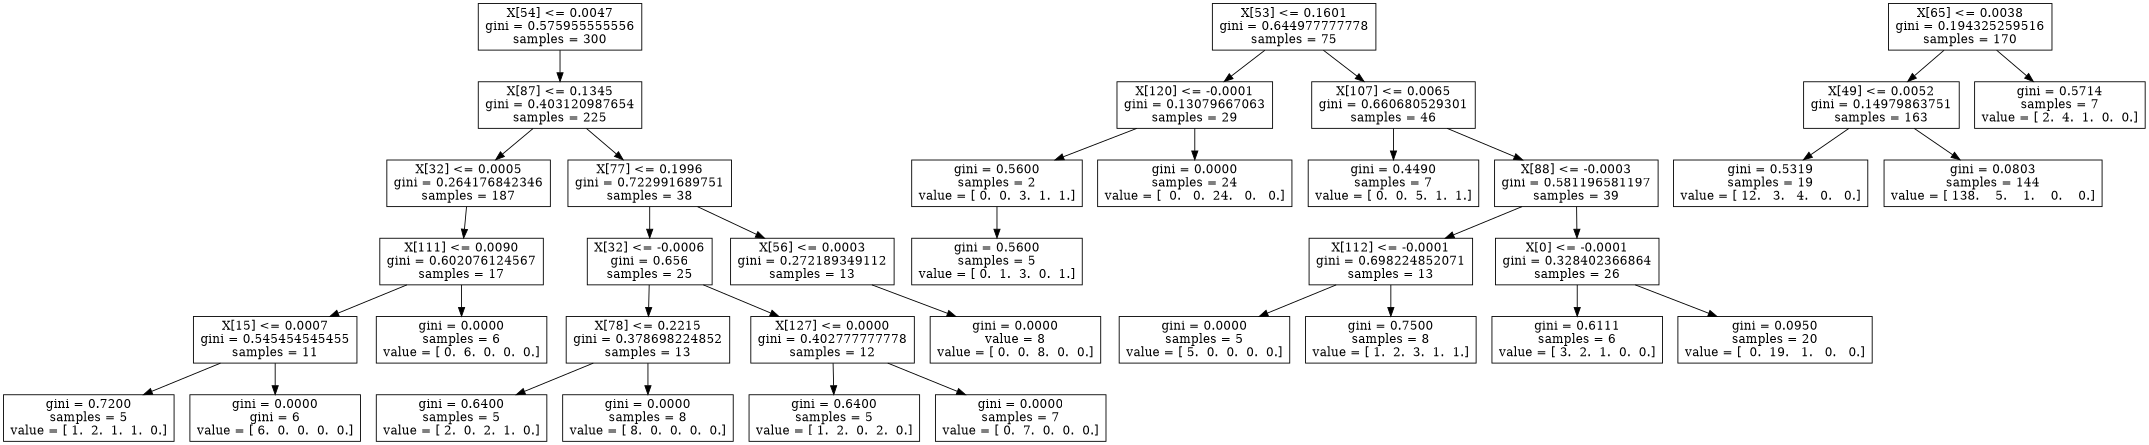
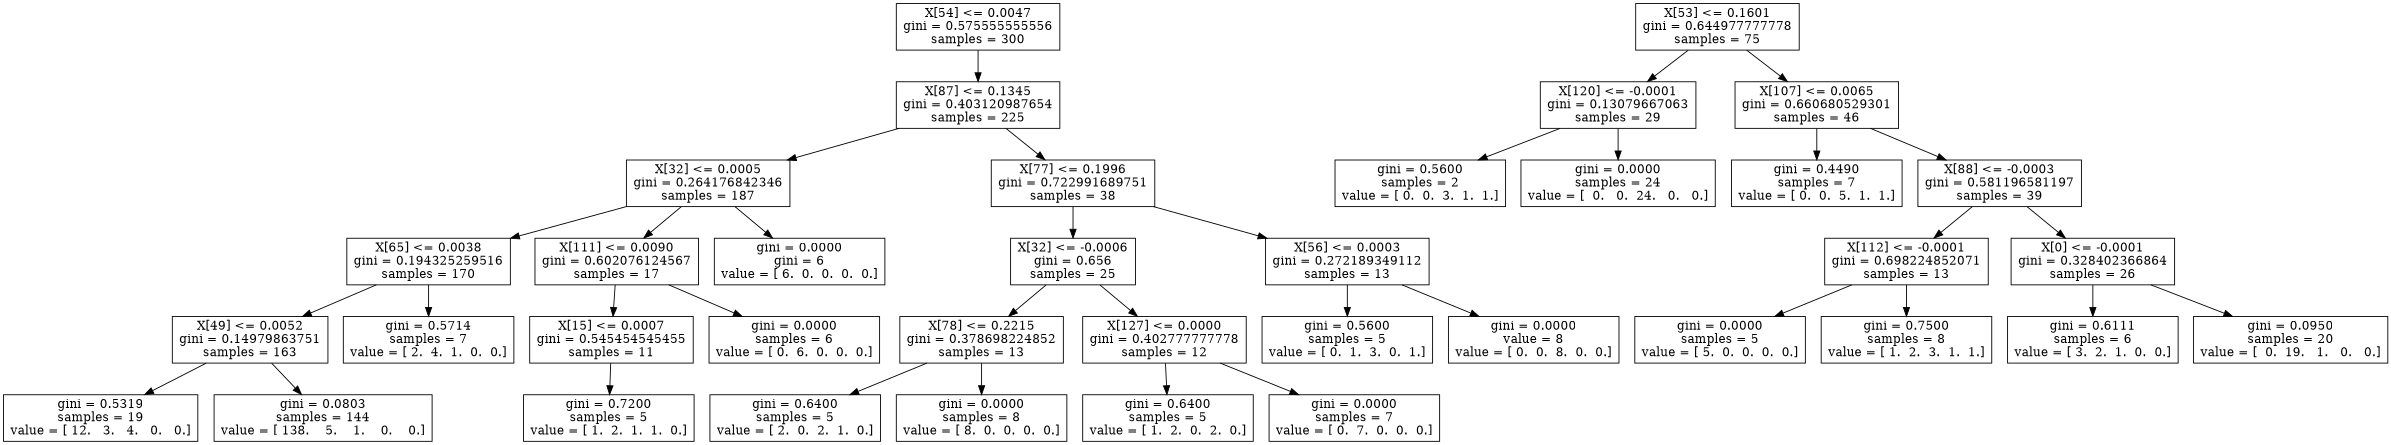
node "X[54] <= 0.0047 gini = 0.575955555556 samples = 300": label "X[54] <= 0.0047 gini = 0.575955555556 samples = 300" -> "X[54] <= 0.0047 gini = 0.575555555556 samples = 300"
edge "gini = 0.5600 samples = 2 value = [ 0.  0.  3.  1.  1.]" -> "gini = 0.5600 samples = 5 value = [ 0.  1.  3.  0.  1.]": now "X[56] <= 0.0003 gini = 0.272189349112 samples = 13" -> "gini = 0.5600 samples = 5 value = [ 0.  1.  3.  0.  1.]"
edge "X[32] <= 0.0005 gini = 0.264176842346 samples = 187" -> "X[65] <= 0.0038 gini = 0.194325259516 samples = 170": added
edge "X[15] <= 0.0007 gini = 0.545454545455 samples = 11" -> "gini = 0.0000 gini = 6 value = [ 6.  0.  0.  0.  0.]": now "X[32] <= 0.0005 gini = 0.264176842346 samples = 187" -> "gini = 0.0000 gini = 6 value = [ 6.  0.  0.  0.  0.]"
